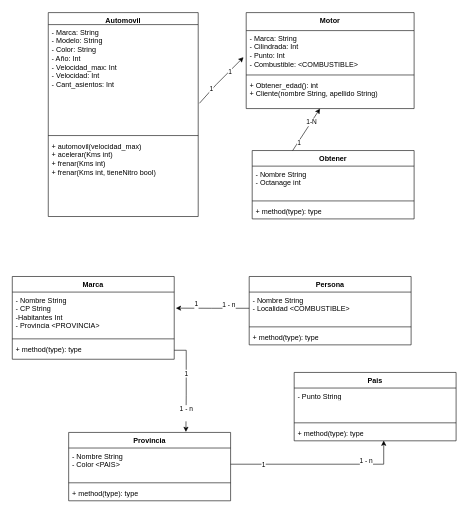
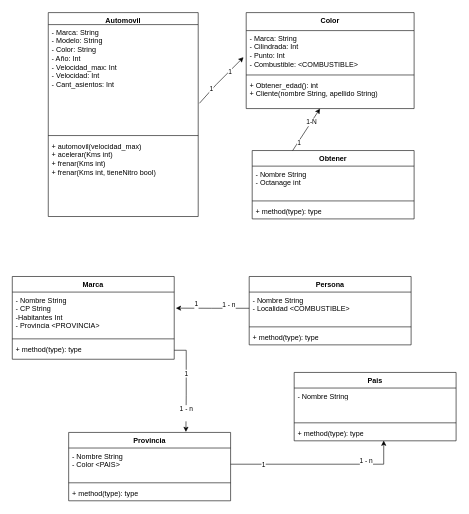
node "Motor": label "Motor" -> "Color"
node "- Punto String": label "- Punto String" -> "- Nombre String"
